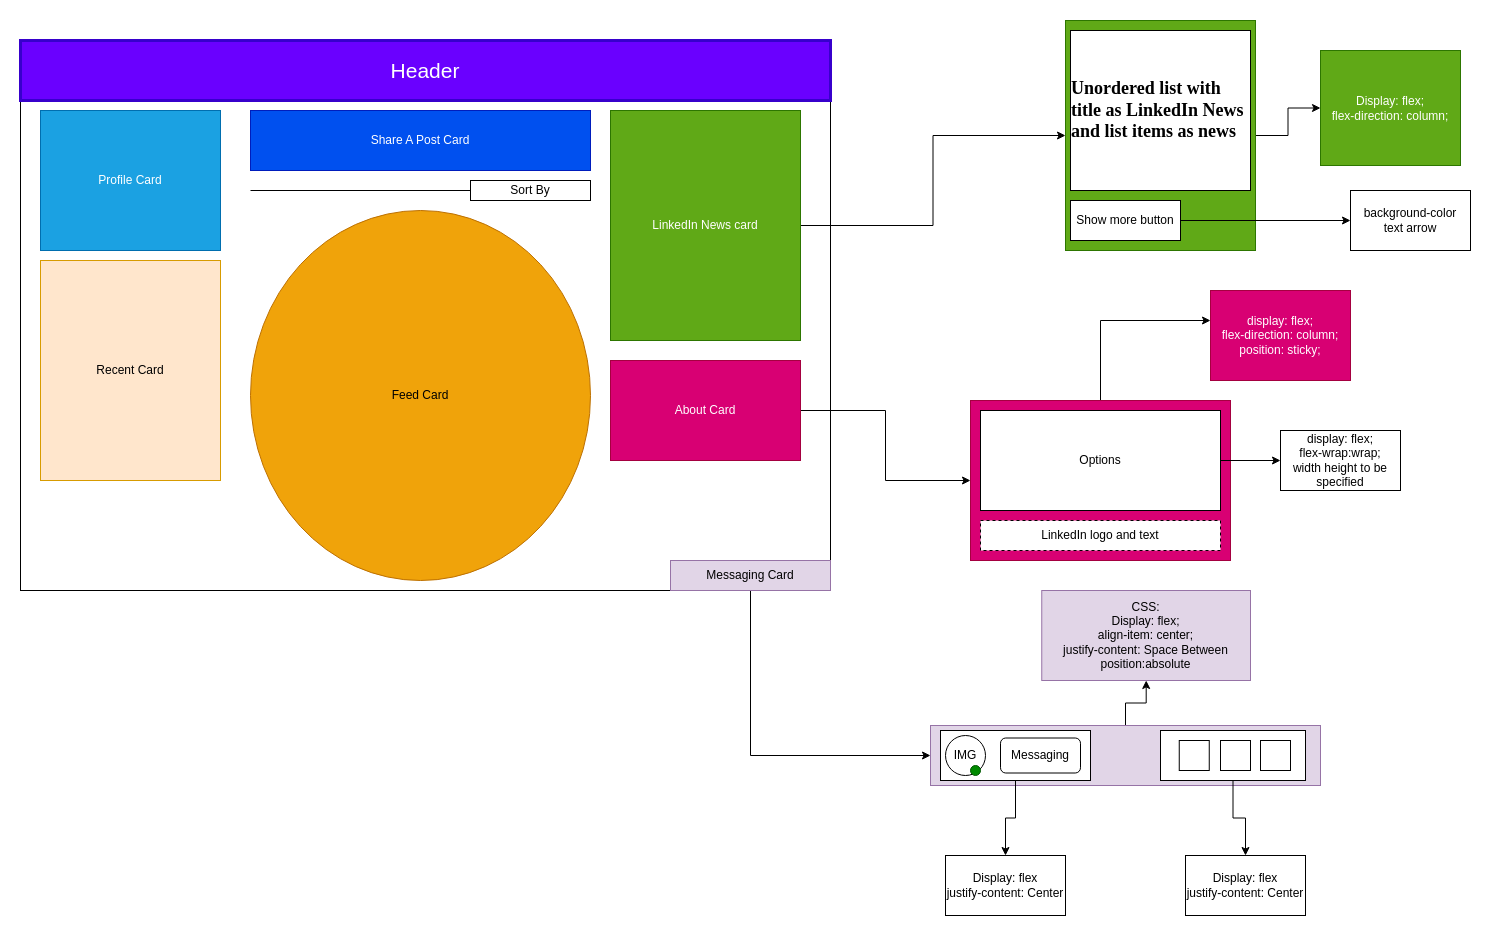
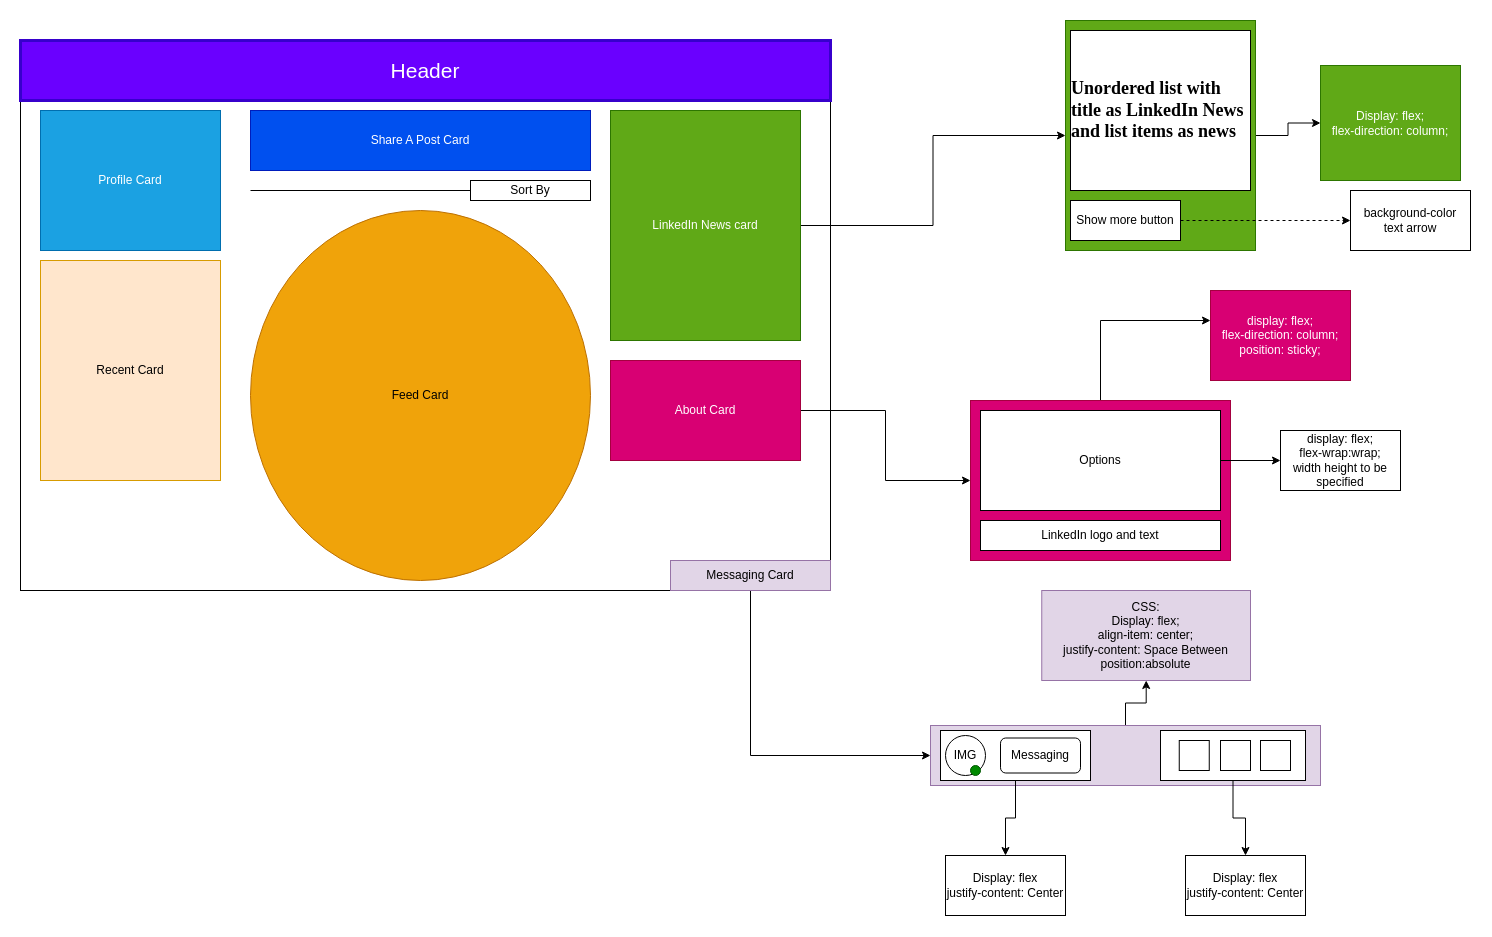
node "Display: flex; flex-direction: column;": moved (1391, 108) -> (1391, 123)
edge "Show more button" -> "background-color text arrow": style solid -> dashed
node "LinkedIn logo and text": style dashed -> solid
